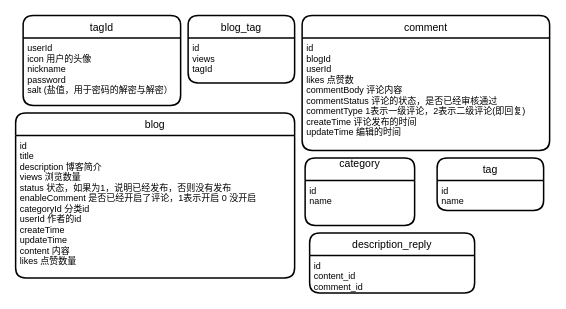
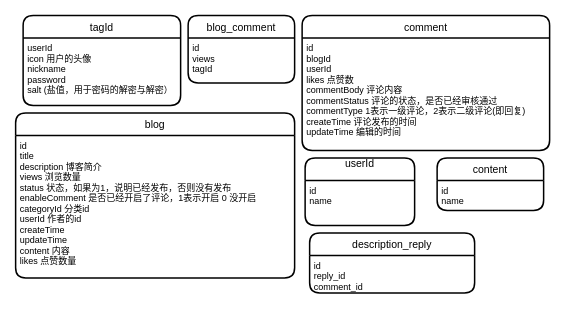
node "blog_tag": label "blog_tag" -> "blog_comment"
node "category": label "category" -> "userId"
node "tag": label "tag" -> "content"
node "id content_id comment_id": label "id content_id comment_id" -> "id reply_id comment_id"
